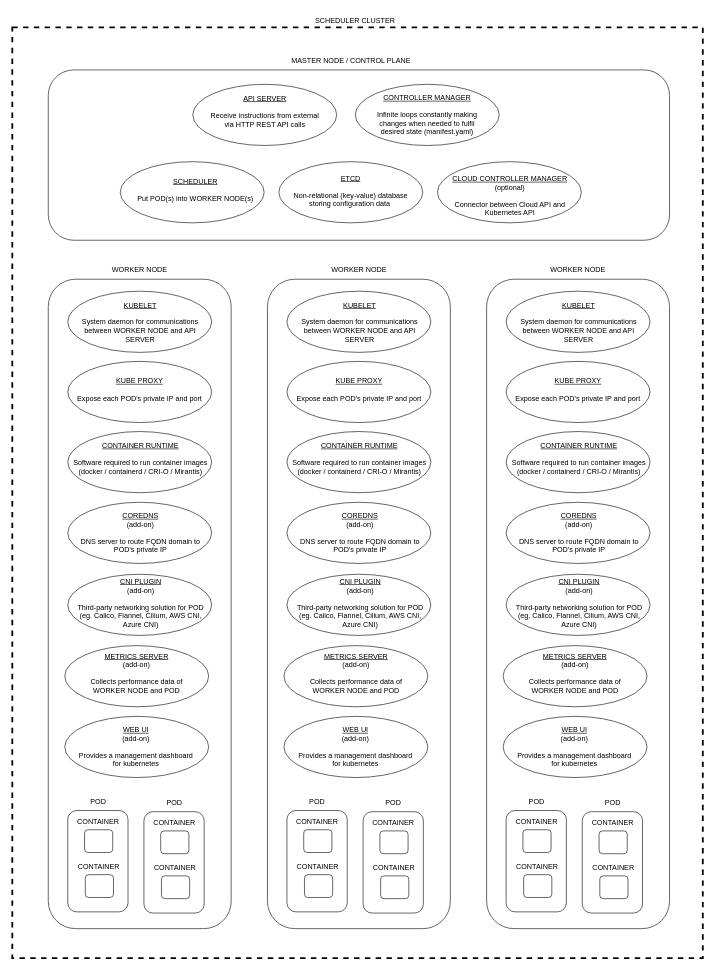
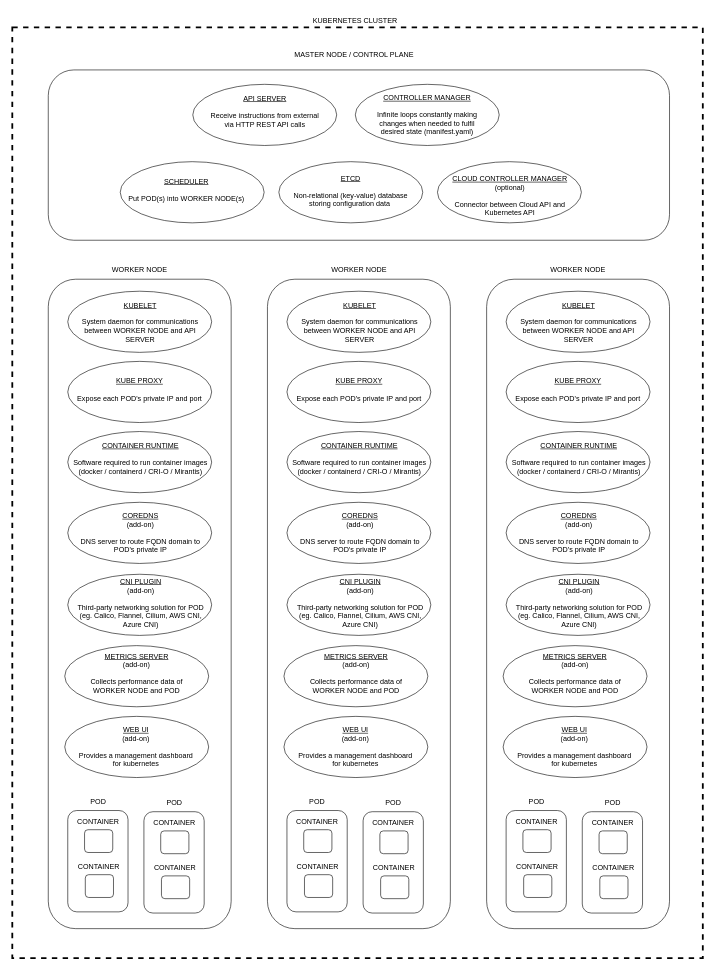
node "SCHEDULER CLUSTER": label "SCHEDULER CLUSTER" -> "KUBERNETES CLUSTER"
node "MASTER NODE / CONTROL PLANE": moved (351, 61) -> (354, 55)
node "SCHEDULER Put POD(s) into WORKER NODE(s)": moved (195, 190) -> (186, 190)
